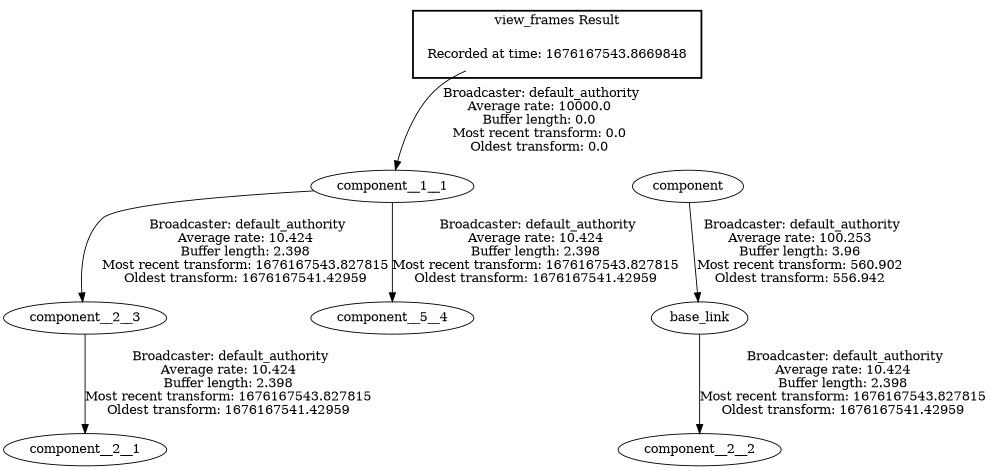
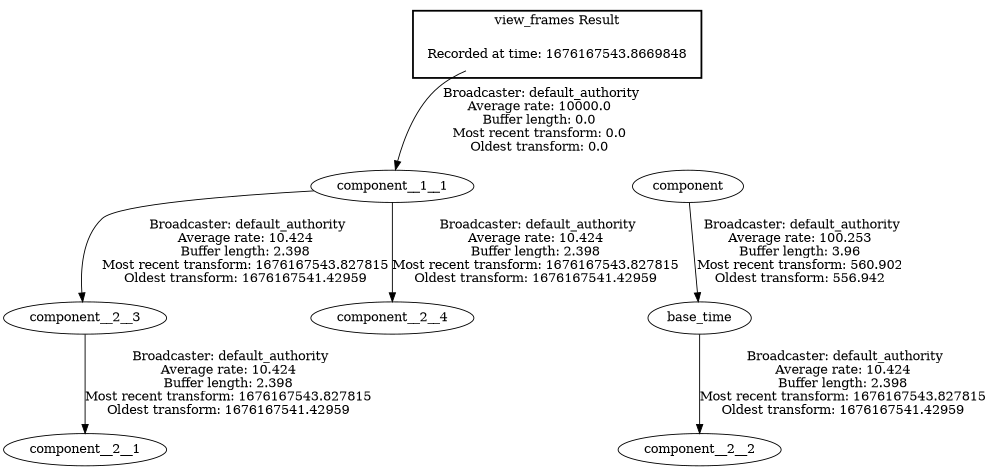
node "component__5__4": label "component__5__4" -> "component__2__4"
node "base_link": label "base_link" -> "base_time"
